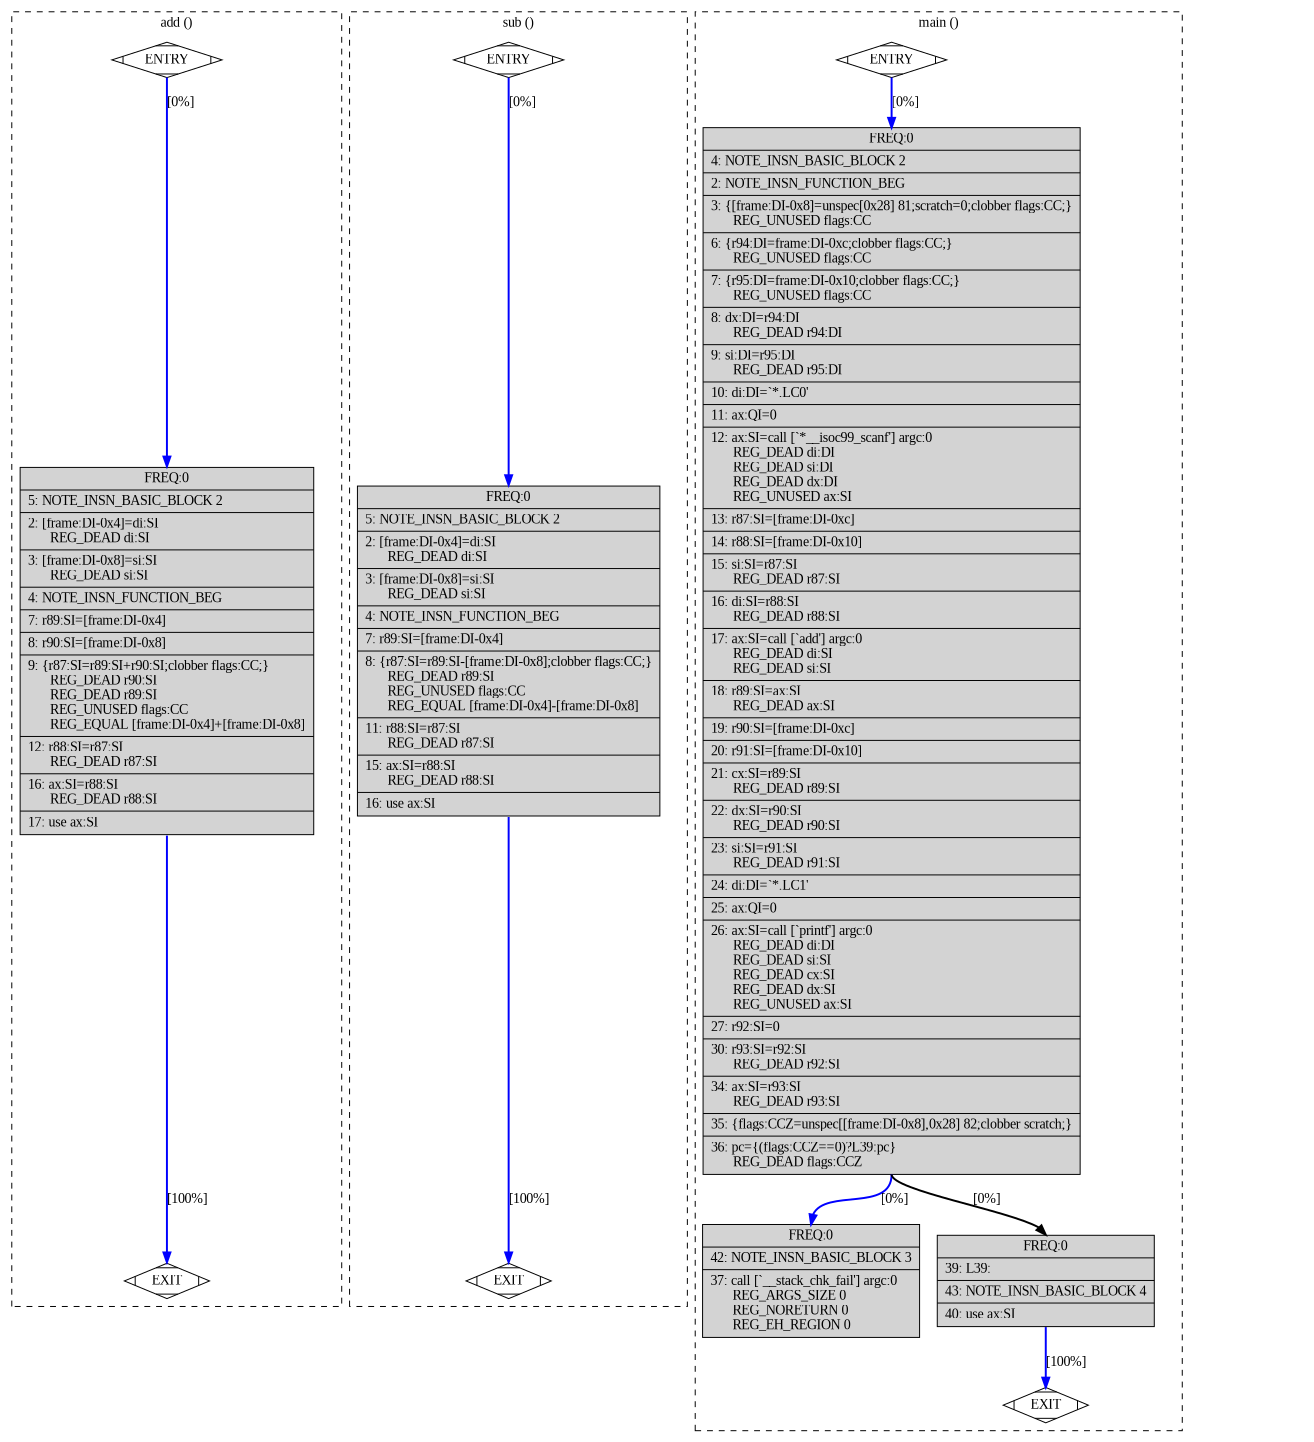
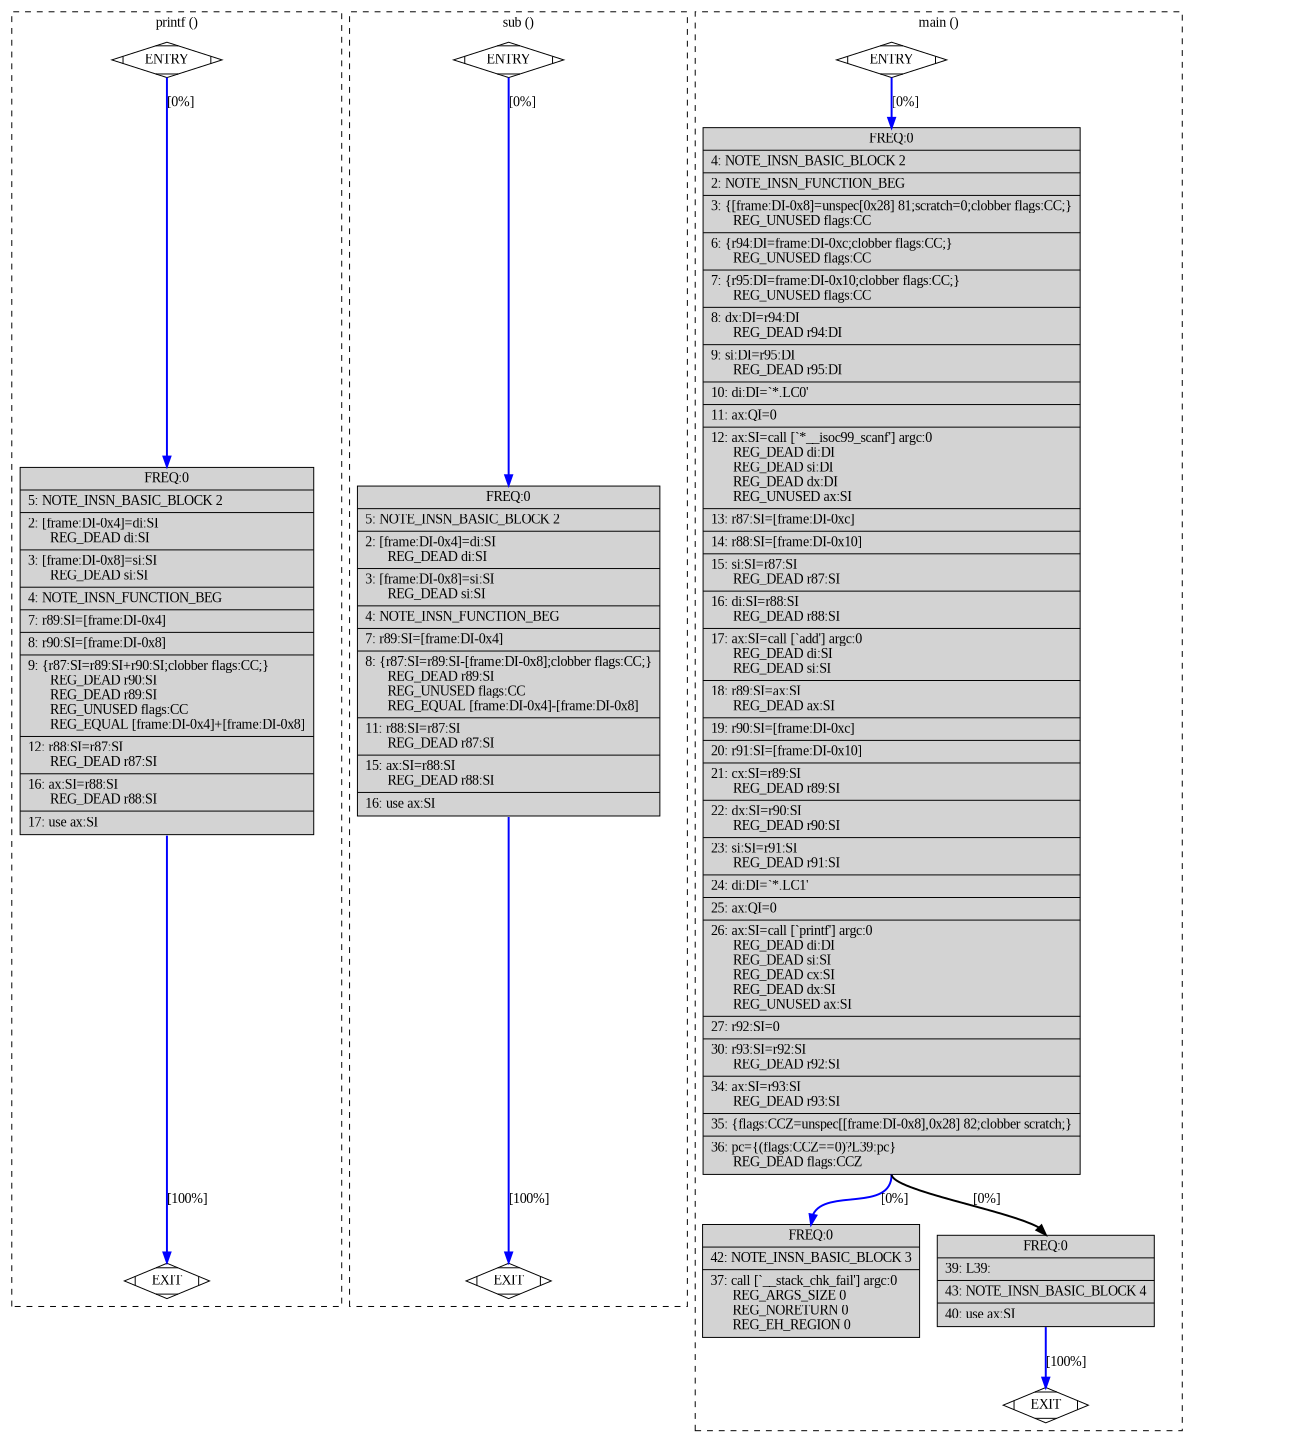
cluster "add ()": label "add ()" -> "printf ()"
